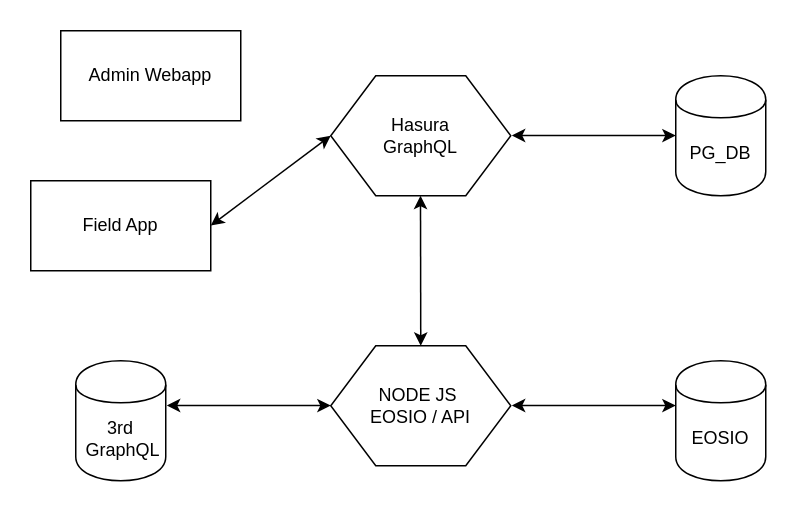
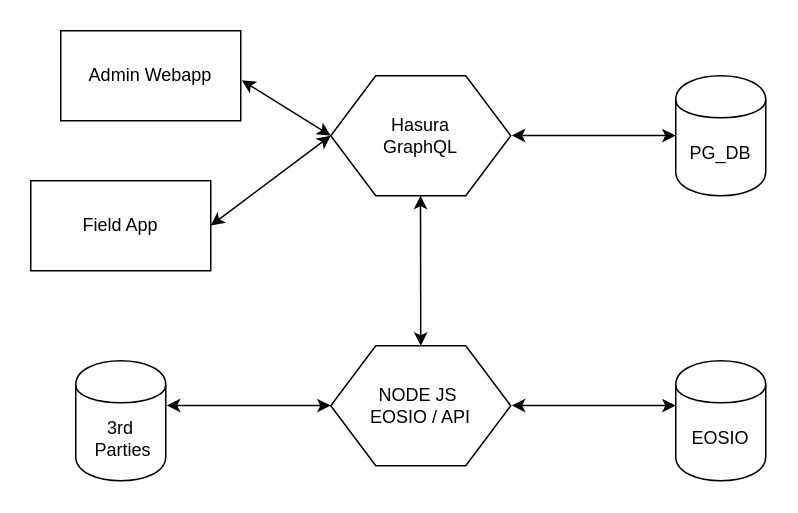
edge "Admin Webapp" -- "Hasura GraphQL": added
node "3rd GraphQL": label "3rd GraphQL" -> "3rd Parties"
